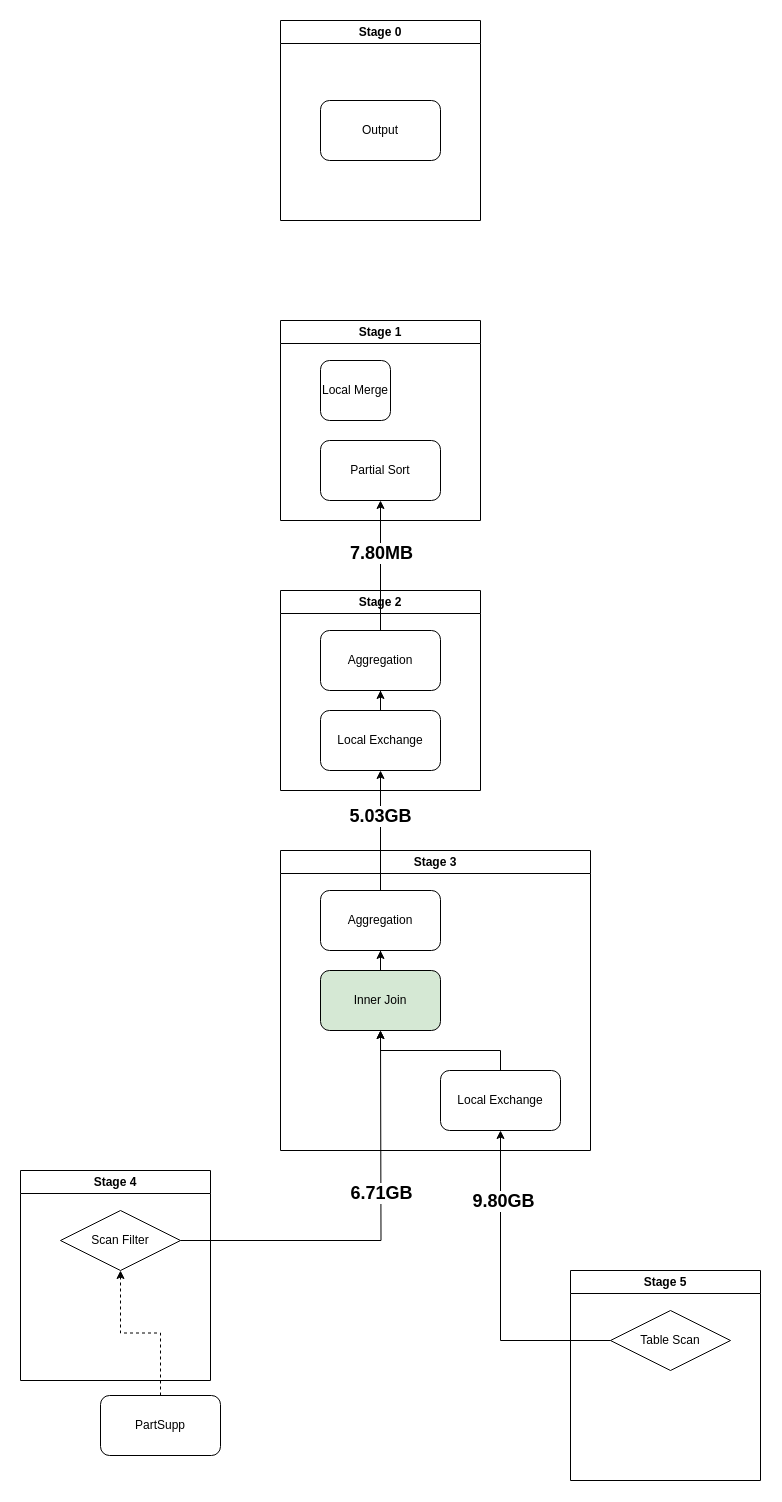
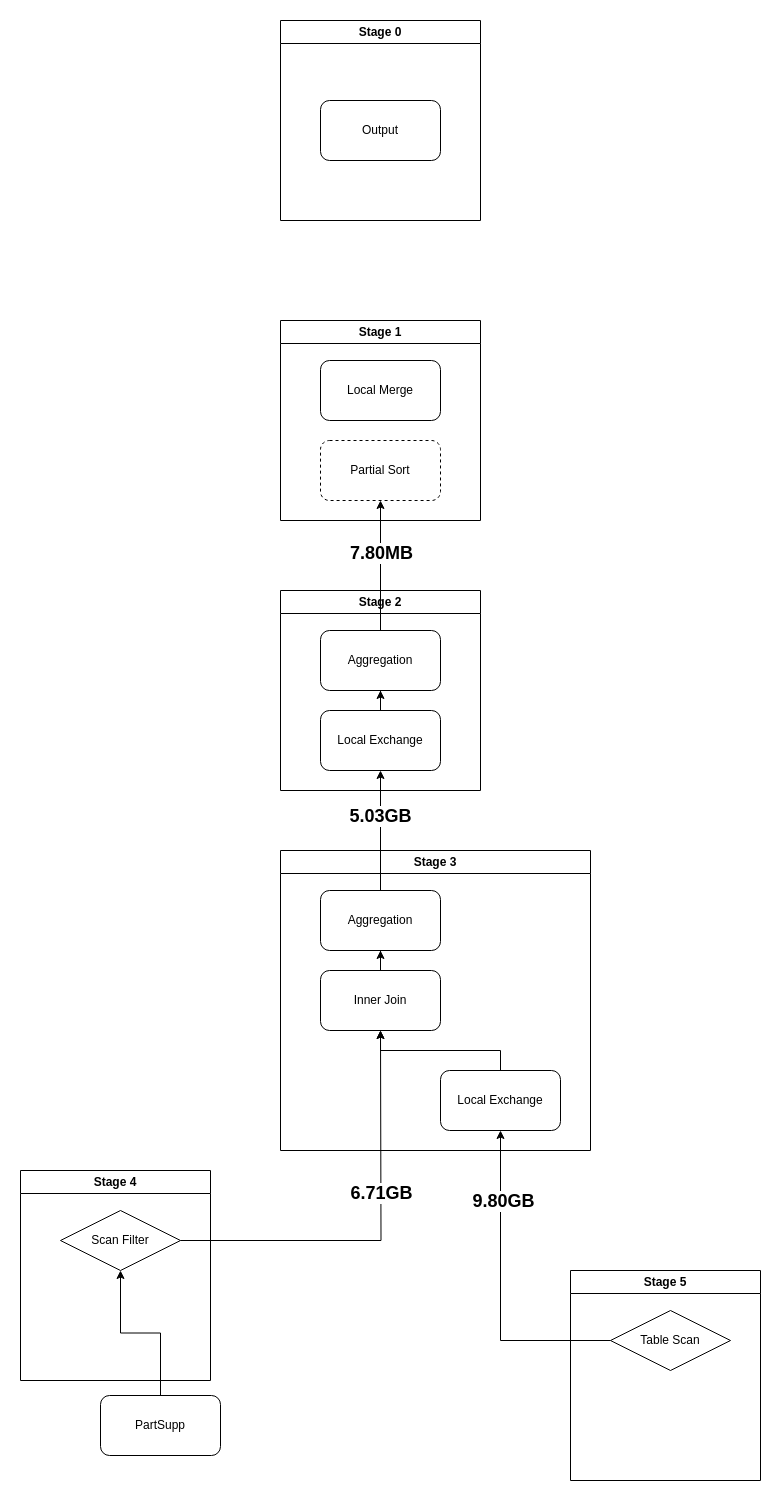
node "Local Merge": size 70x60 -> 120x60
node "Partial Sort": style solid -> dashed
node "Inner Join": fillcolor #d5e8d4 -> #ffffff
edge "PartSupp" -> "Scan Filter": style dashed -> solid
